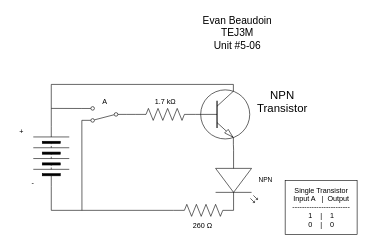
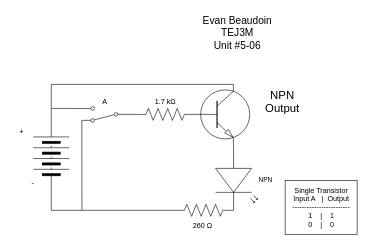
node "NPN Transistor": label "NPN Transistor" -> "NPN Output"
